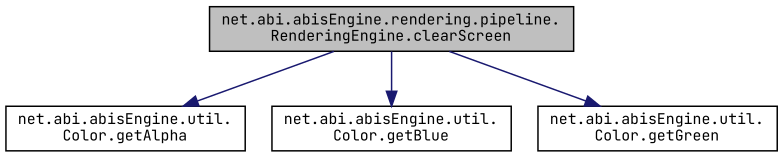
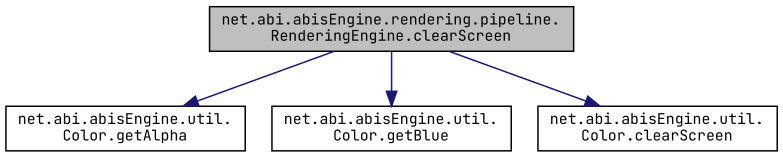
node "net.abi.abisEngine.util. Color.getGreen": label "net.abi.abisEngine.util. Color.getGreen" -> "net.abi.abisEngine.util. Color.clearScreen"
